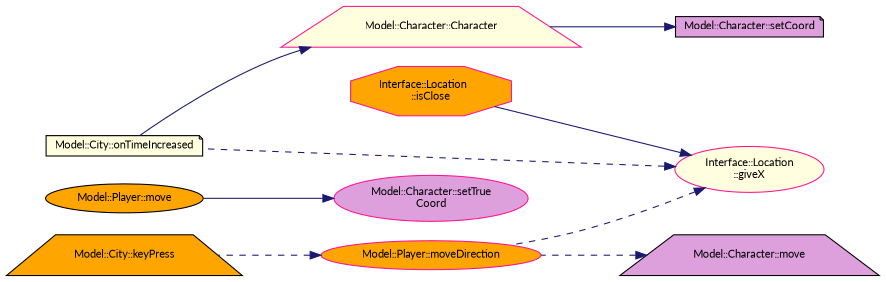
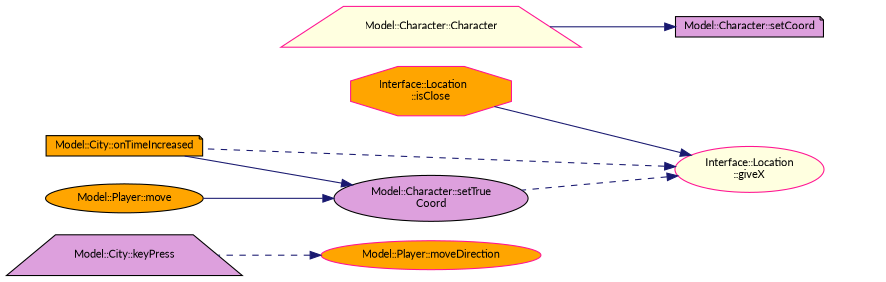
edge "Model::City::onTimeIncreased" -> "Model::Character::Character": now "Model::City::onTimeIncreased" -> "Model::Character::setTrue Coord"
node "Model::City::onTimeIncreased": fillcolor lightyellow -> orange
node "Model::Character::setTrue Coord": color deeppink -> black
edge "Model::Player::moveDirection" -> "Interface::Location ::giveX": now "Model::Character::setTrue Coord" -> "Interface::Location ::giveX"
node "Model::City::keyPress": fillcolor orange -> plum
node "Model::Character::move": removed
